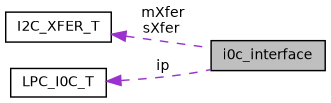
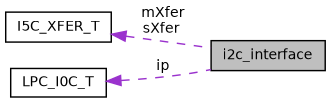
node "I2C_XFER_T": label "I2C_XFER_T" -> "I5C_XFER_T"
node "i0c_interface": label "i0c_interface" -> "i2c_interface"
